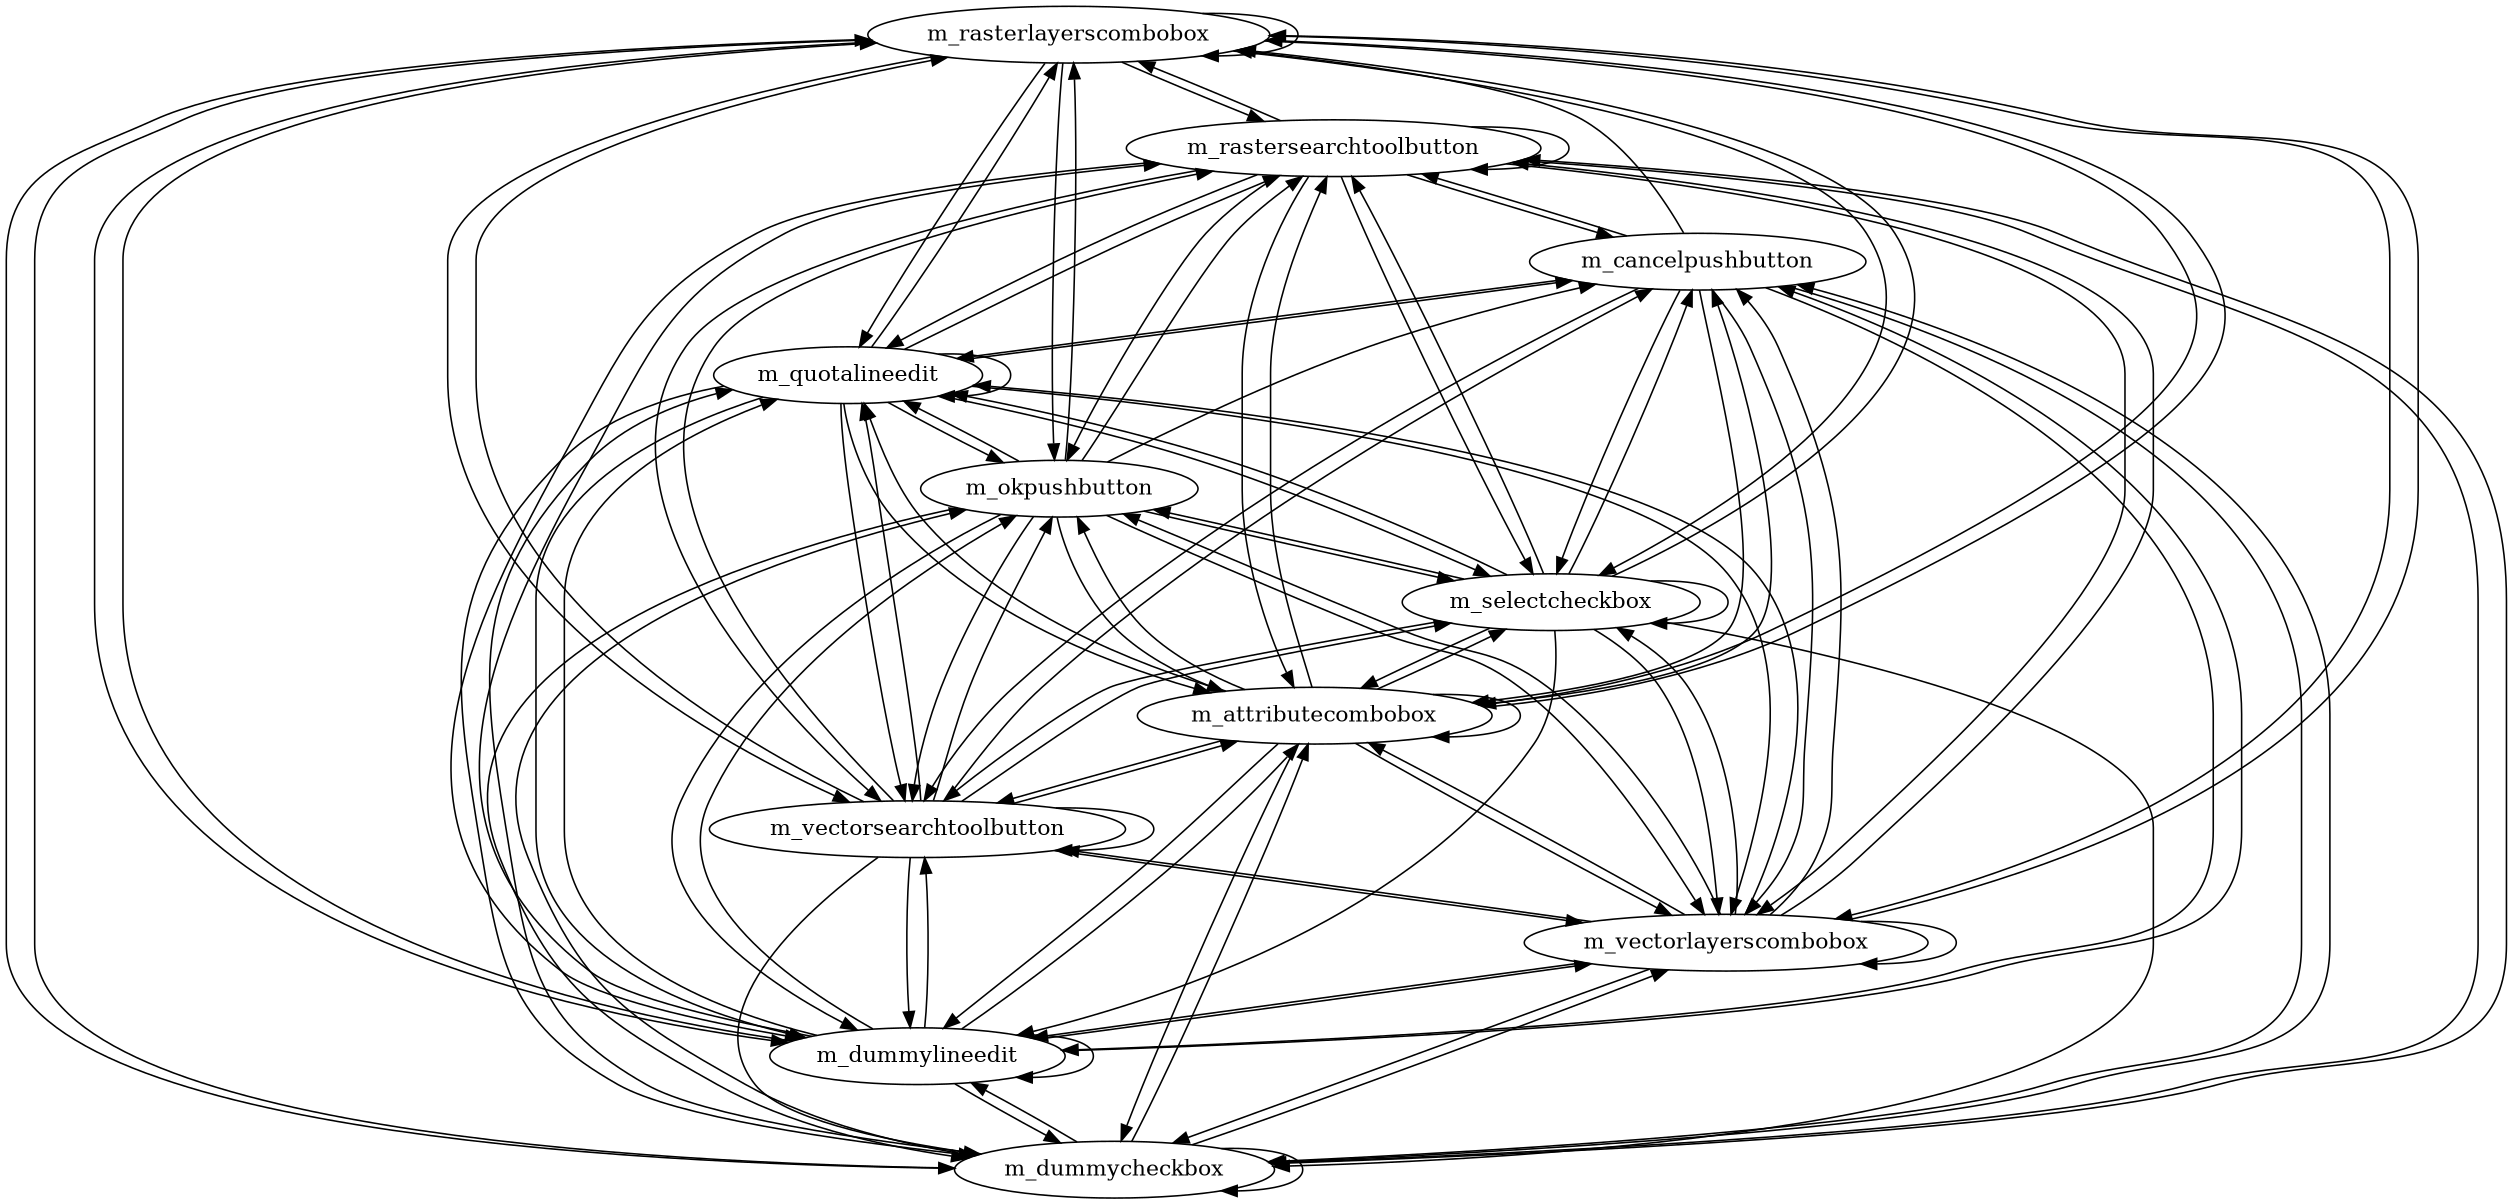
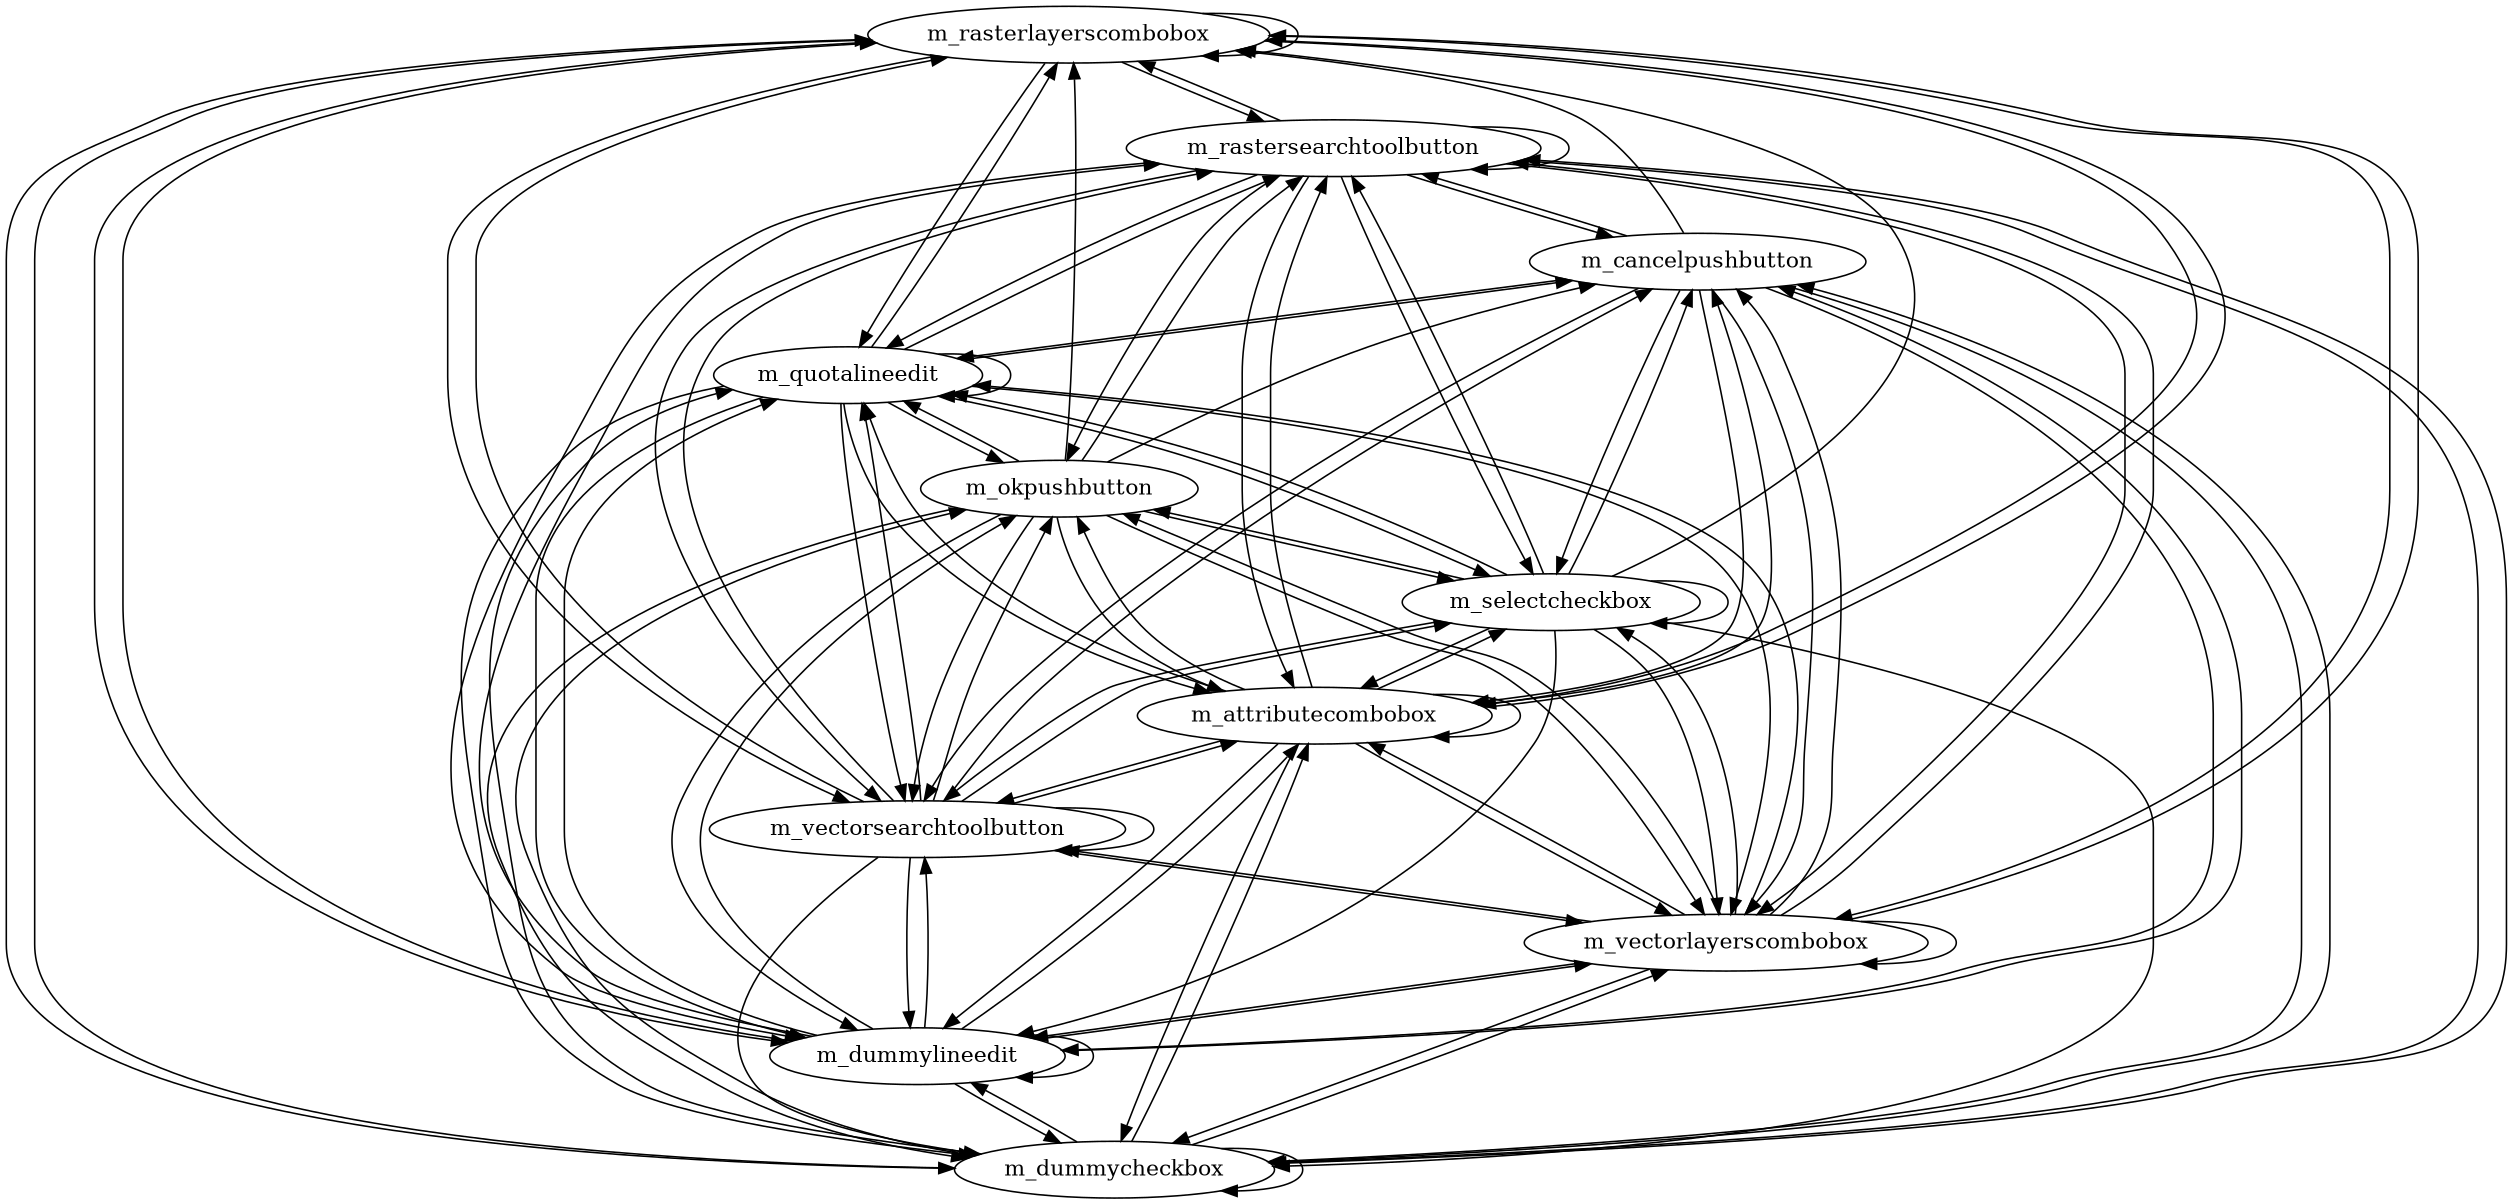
edge "m_rasterlayerscombobox" -> "m_selectcheckbox": removed
edge "m_rasterlayerscombobox" -> "m_okpushbutton": removed
